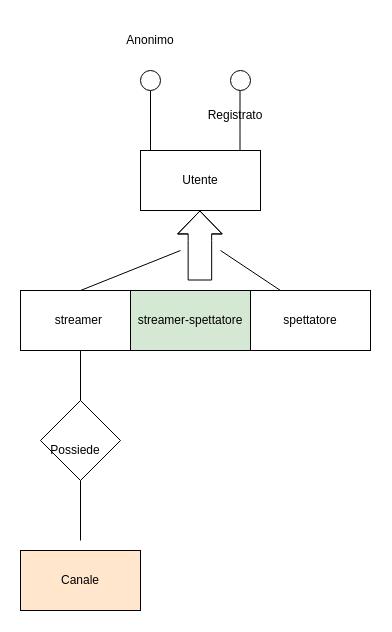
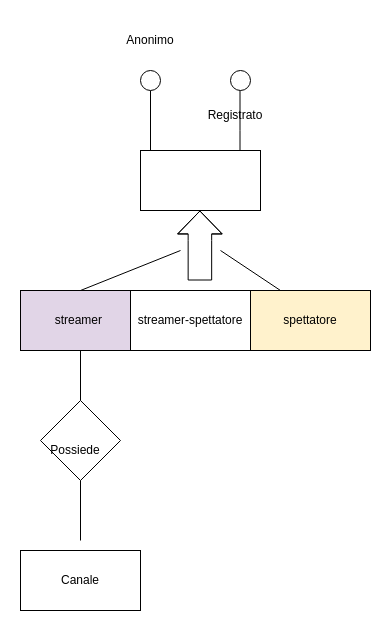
node "Utente": removed
node "streamer": fillcolor #ffffff -> #e1d5e7
node "streamer-spettatore": fillcolor #d5e8d4 -> #ffffff
node "spettatore": fillcolor #ffffff -> #fff2cc
node "Canale": fillcolor #ffe6cc -> #ffffff
